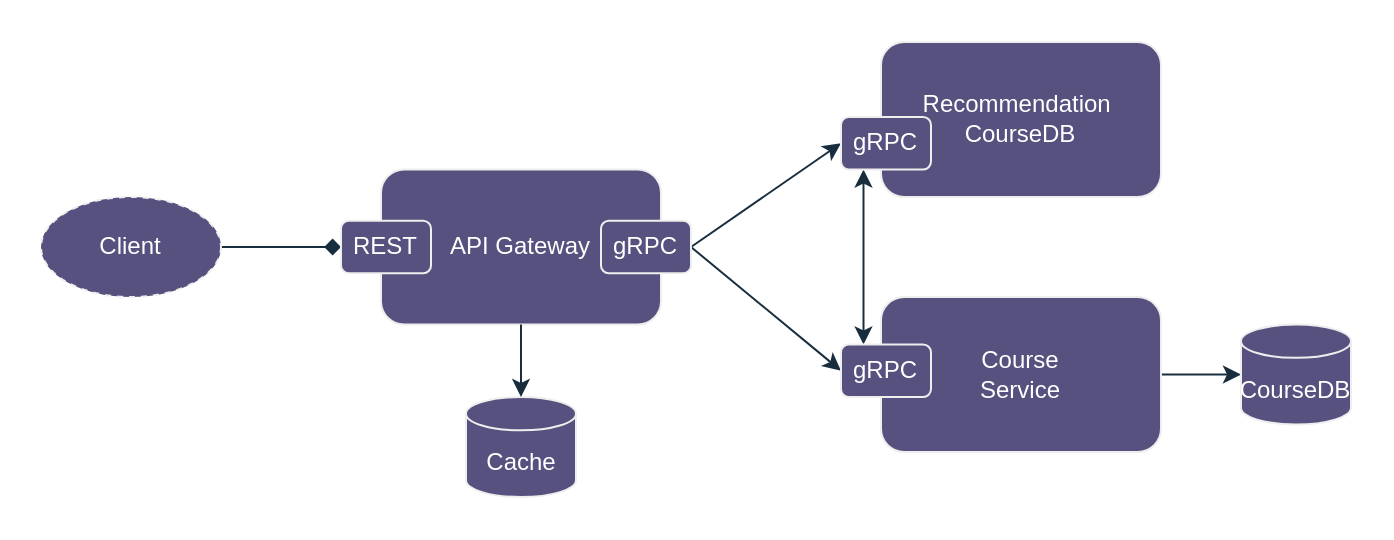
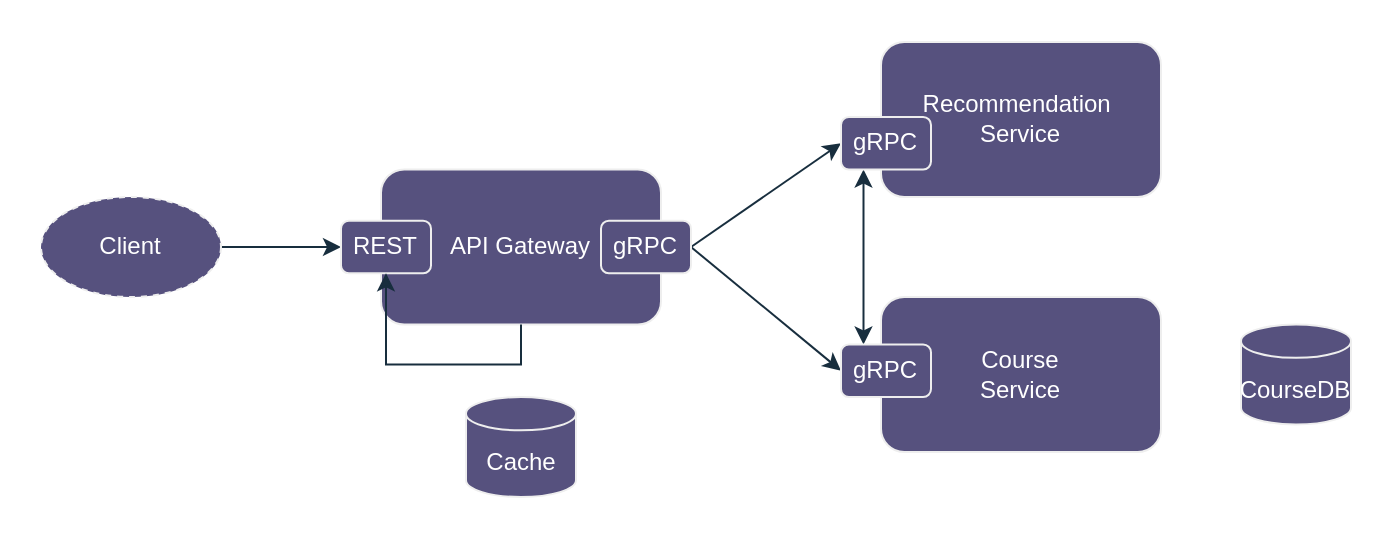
node "Recommendation CourseDB": label "Recommendation CourseDB" -> "Recommendation Service"
edge "Client" -> "REST": arrowhead diamond -> classic
edge "API Gateway" -> "Cache": now "API Gateway" -> "REST"
edge "Course Service" -> "CourseDB": removed
